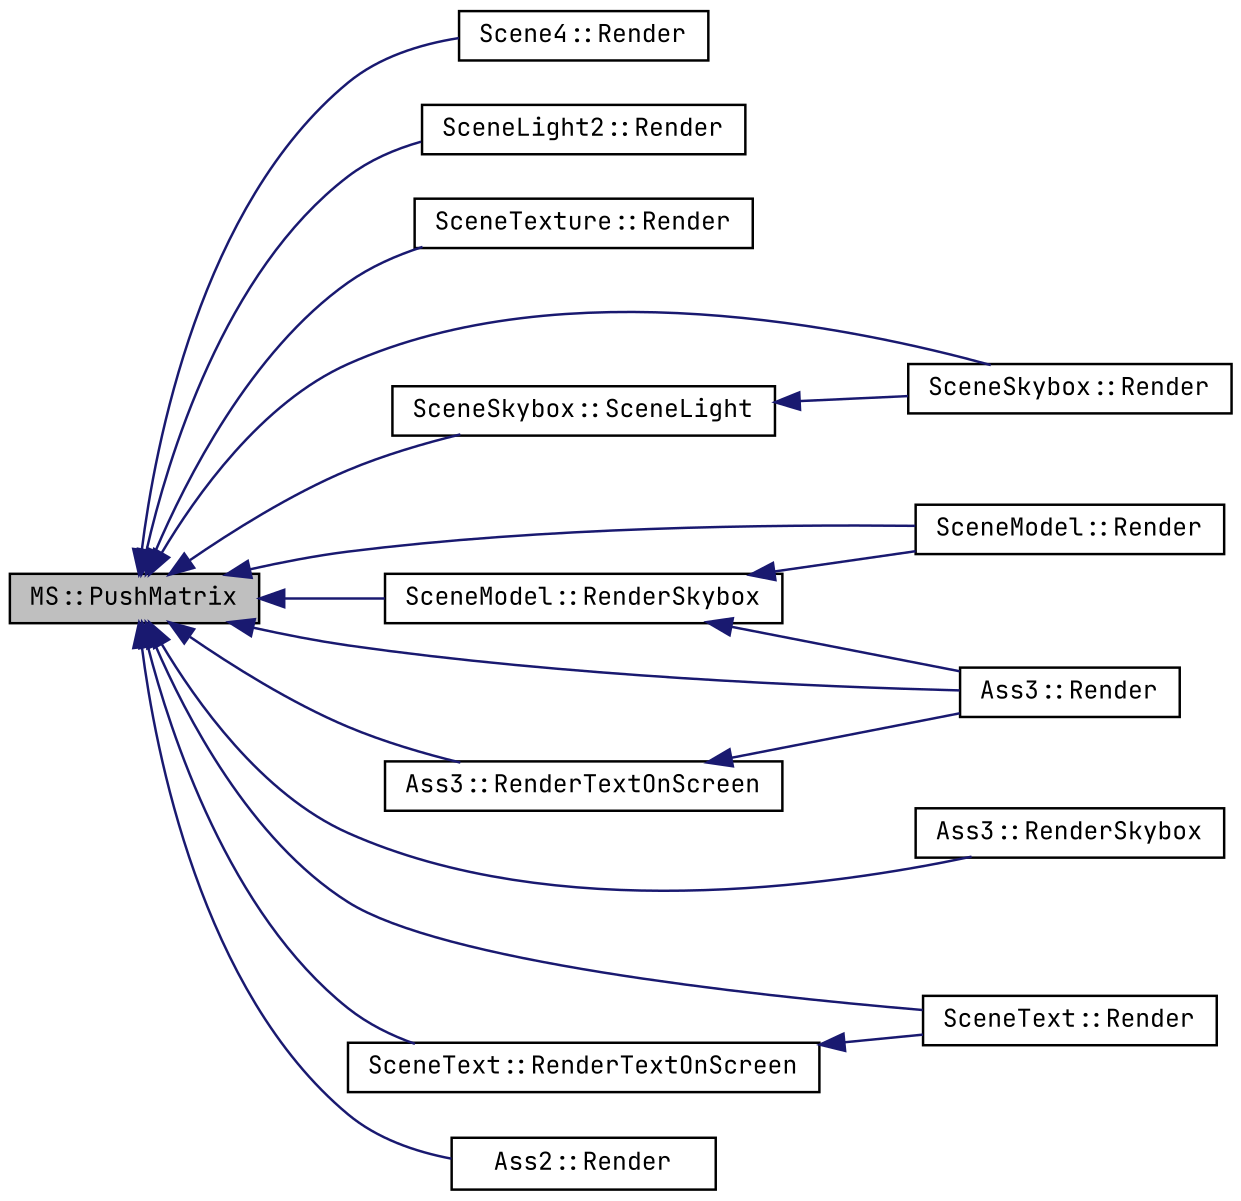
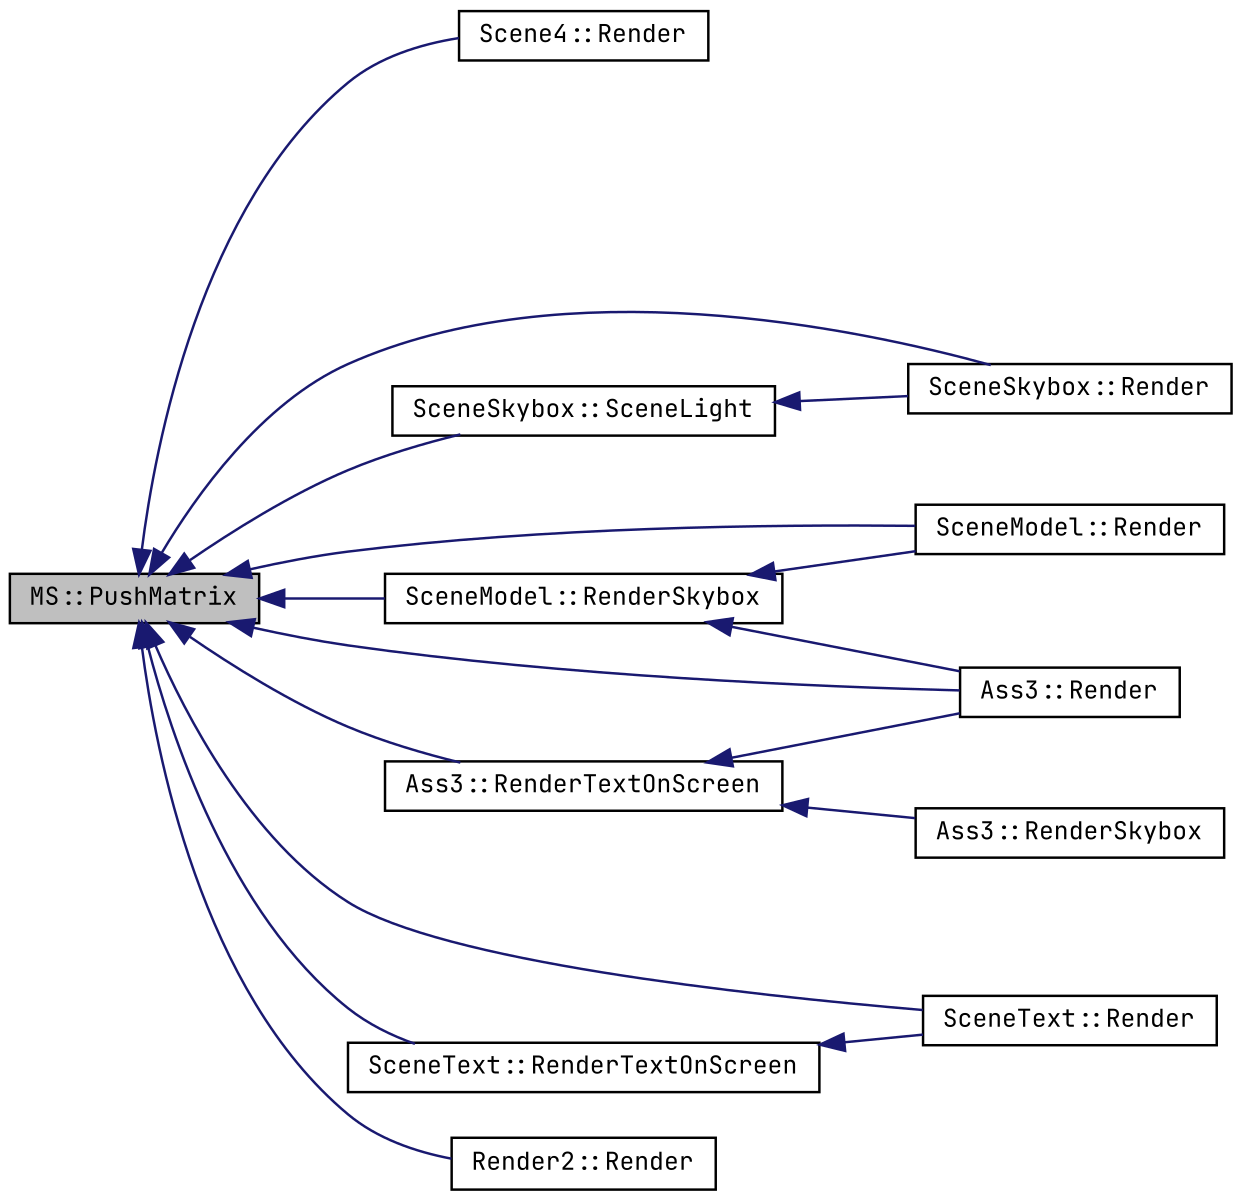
node "SceneLight2::Render": removed
node "SceneTexture::Render": removed
edge "Ass3::RenderSkybox" -> "MS::PushMatrix": now "Ass3::RenderSkybox" -> "Ass3::RenderTextOnScreen"
node "Ass2::Render": label "Ass2::Render" -> "Render2::Render"
